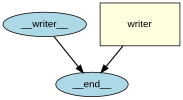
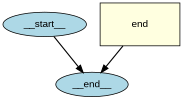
node "__writer__": label "__writer__" -> "__start__"
node "writer": label "writer" -> "end"
